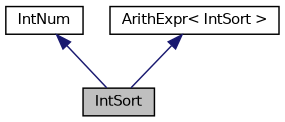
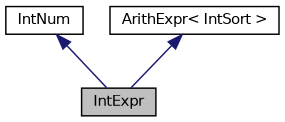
node "IntSort": label "IntSort" -> "IntExpr"
